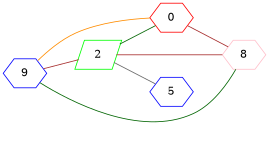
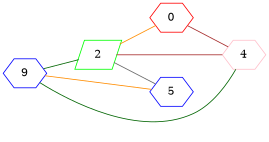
edge "0" -- "9": now "5" -- "9"
edge "0" -- "2": color darkgreen -> darkorange
node "8": label "8" -> "4"
edge "2" -- "9": color brown -> darkgreen
